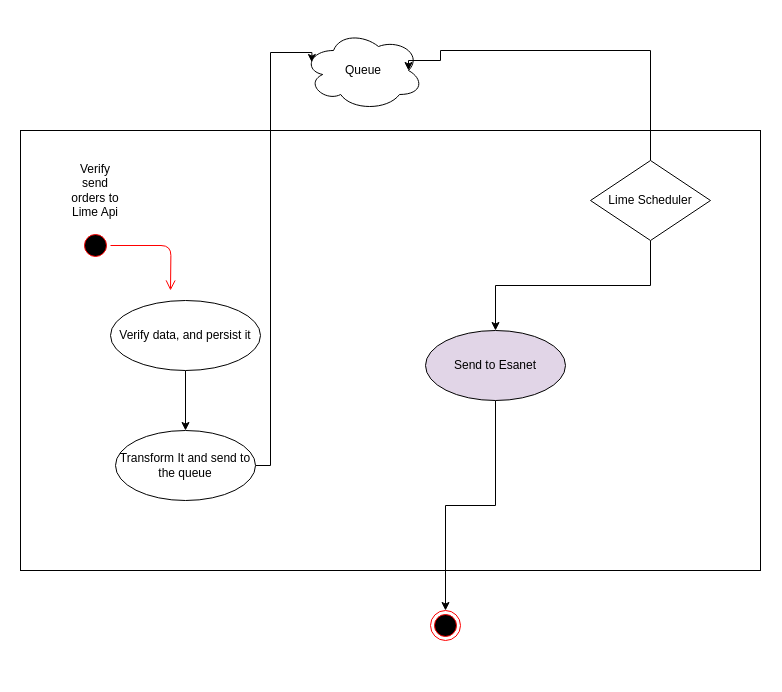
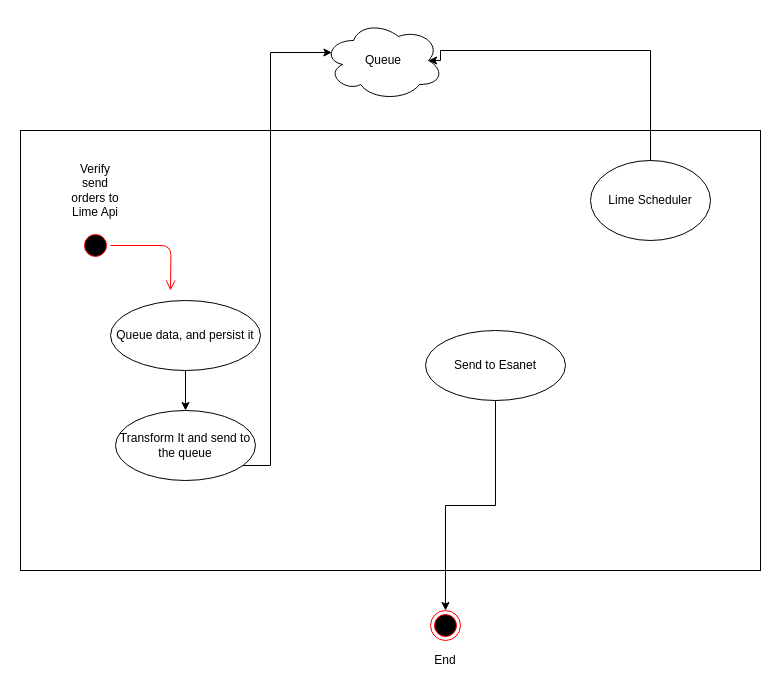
node "Queue": moved (364, 71) -> (384, 61)
node "Lime Scheduler": shape diamond -> ellipse
edge "Lime Scheduler" -> "Send to Esanet": removed
node "Verify data, and persist it": label "Verify data, and persist it" -> "Queue data, and persist it"
node "Send to Esanet": fillcolor #e1d5e7 -> #ffffff
node "Transform It and send to the queue": moved (186, 466) -> (186, 446)
node "End": added
